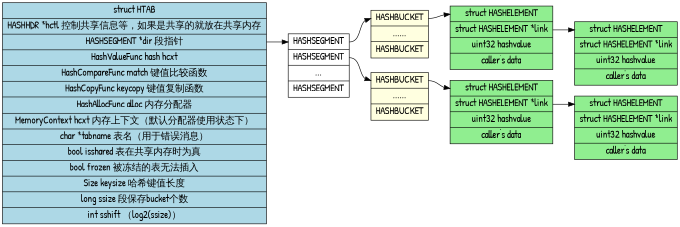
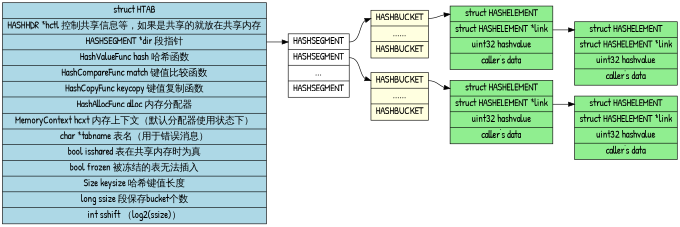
node "struct HTAB": text "HashValueFunc hash hcxt" -> "HashValueFunc hash 哈希函数"
